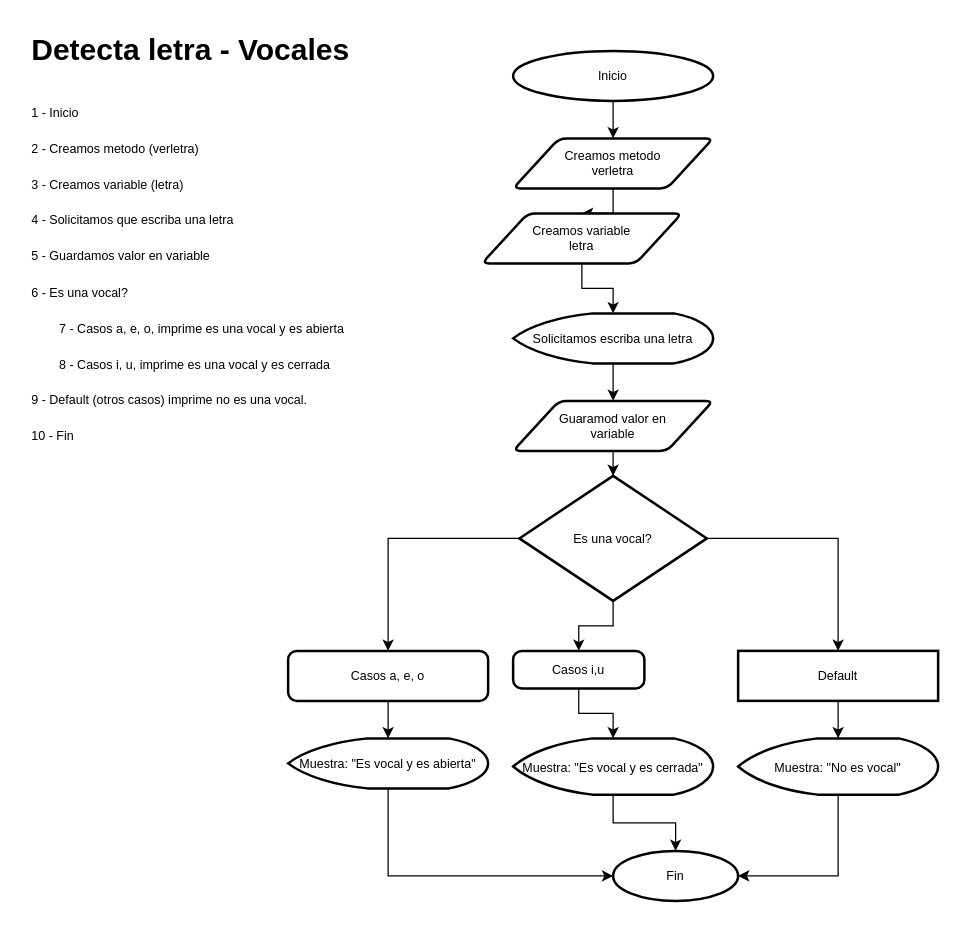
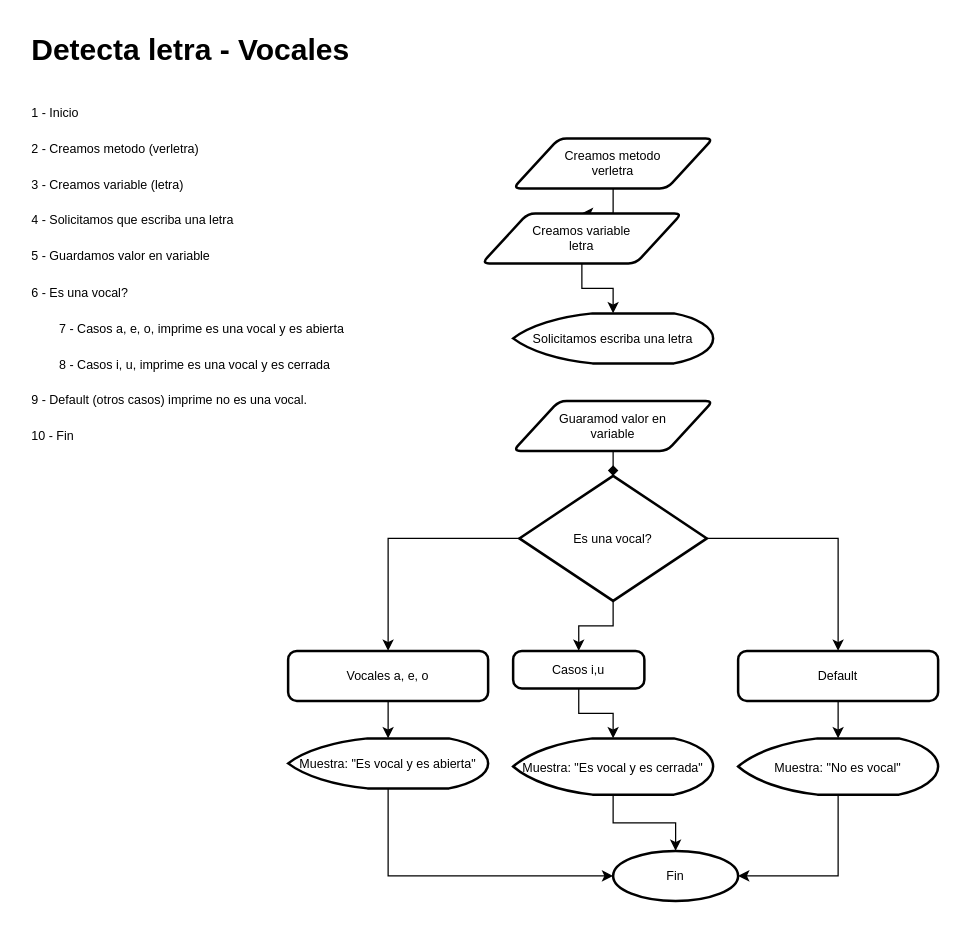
node "Inicio": removed
edge "Inicio" -> "Creamos metodo verletra": removed
edge "Solicitamos escriba una letra" -> "Guaramod valor en variable": removed
edge "Guaramod valor en variable" -> "Es una vocal?": arrowhead classic -> diamond
node "Casos a, e, o": label "Casos a, e, o" -> "Vocales a, e, o"
node "Default": shape rectangle -> rounded rectangle
